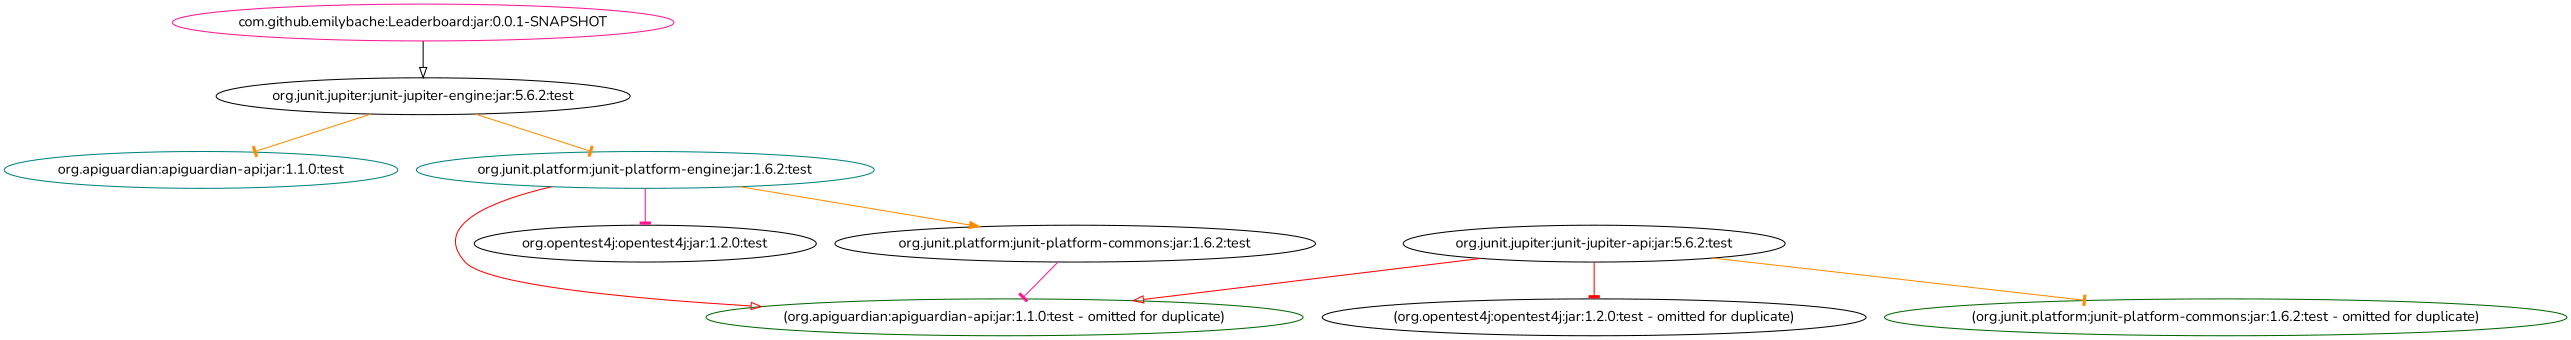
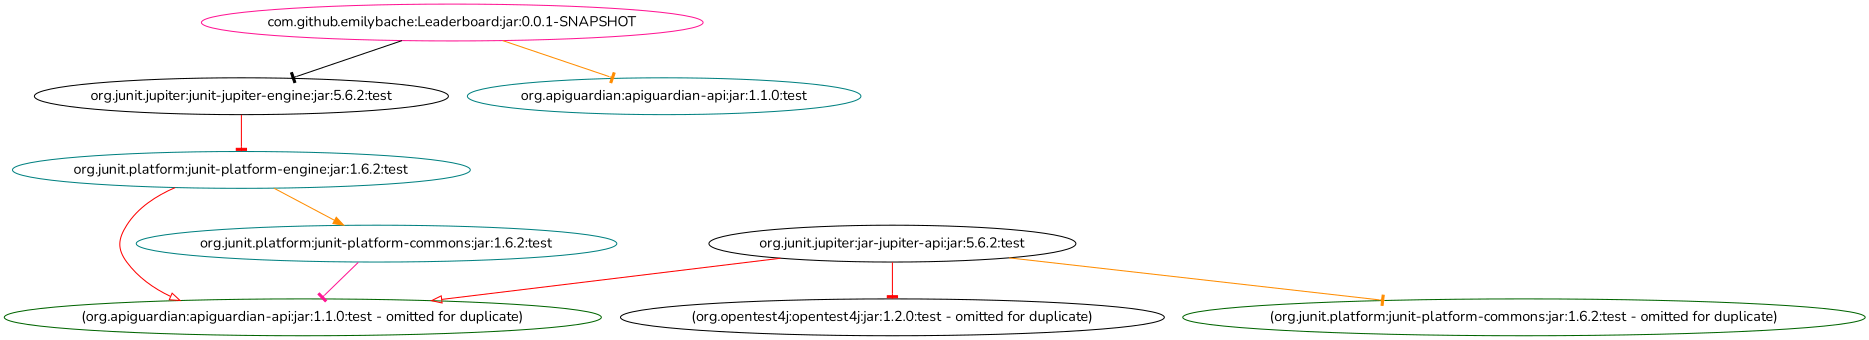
edge "com.github.emilybache:Leaderboard:jar:0.0.1-SNAPSHOT" -> "org.junit.jupiter:junit-jupiter-engine:jar:5.6.2:test": arrowhead onormal -> tee
edge "org.junit.jupiter:junit-jupiter-engine:jar:5.6.2:test" -> "org.apiguardian:apiguardian-api:jar:1.1.0:test": now "com.github.emilybache:Leaderboard:jar:0.0.1-SNAPSHOT" -> "org.apiguardian:apiguardian-api:jar:1.1.0:test"
edge "org.junit.jupiter:junit-jupiter-engine:jar:5.6.2:test" -> "org.junit.platform:junit-platform-engine:jar:1.6.2:test": color darkorange -> red
node "org.opentest4j:opentest4j:jar:1.2.0:test": removed
node "org.junit.platform:junit-platform-commons:jar:1.6.2:test": color black -> teal
node "org.junit.jupiter:junit-jupiter-api:jar:5.6.2:test": label "org.junit.jupiter:junit-jupiter-api:jar:5.6.2:test" -> "org.junit.jupiter:jar-jupiter-api:jar:5.6.2:test"
